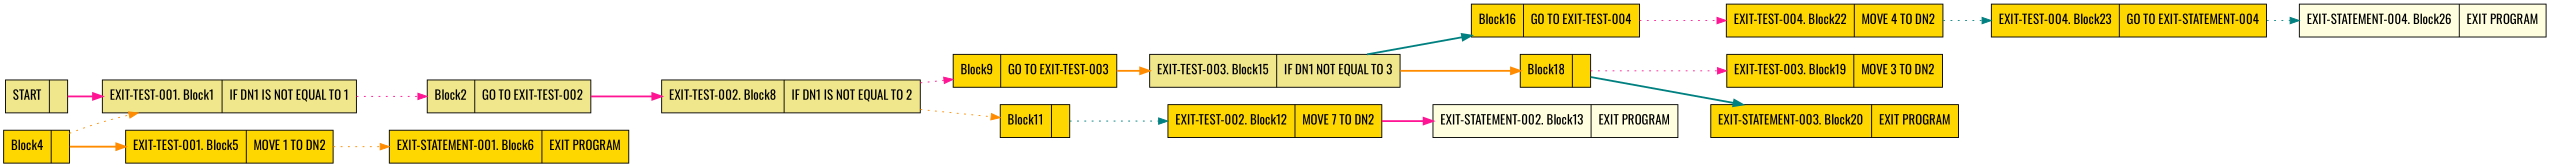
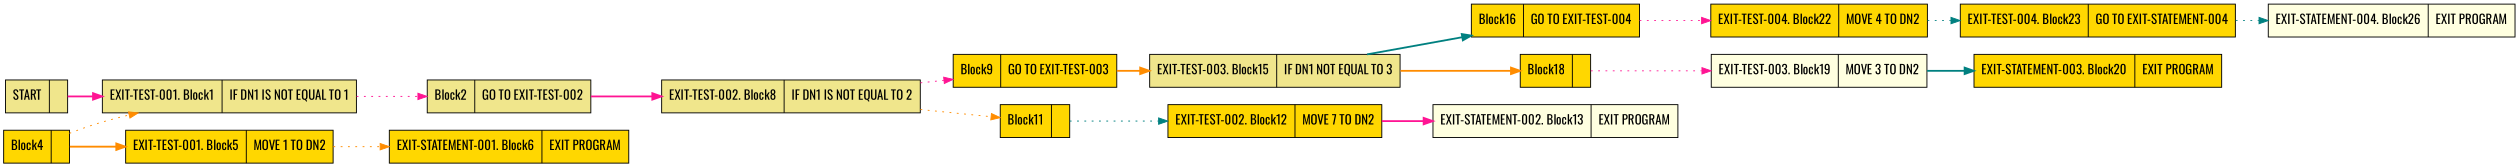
node "EXIT-TEST-003. Block19": fillcolor gold -> lightyellow
edge "Block18" -> "EXIT-STATEMENT-003. Block20": now "EXIT-TEST-003. Block19" -> "EXIT-STATEMENT-003. Block20"
